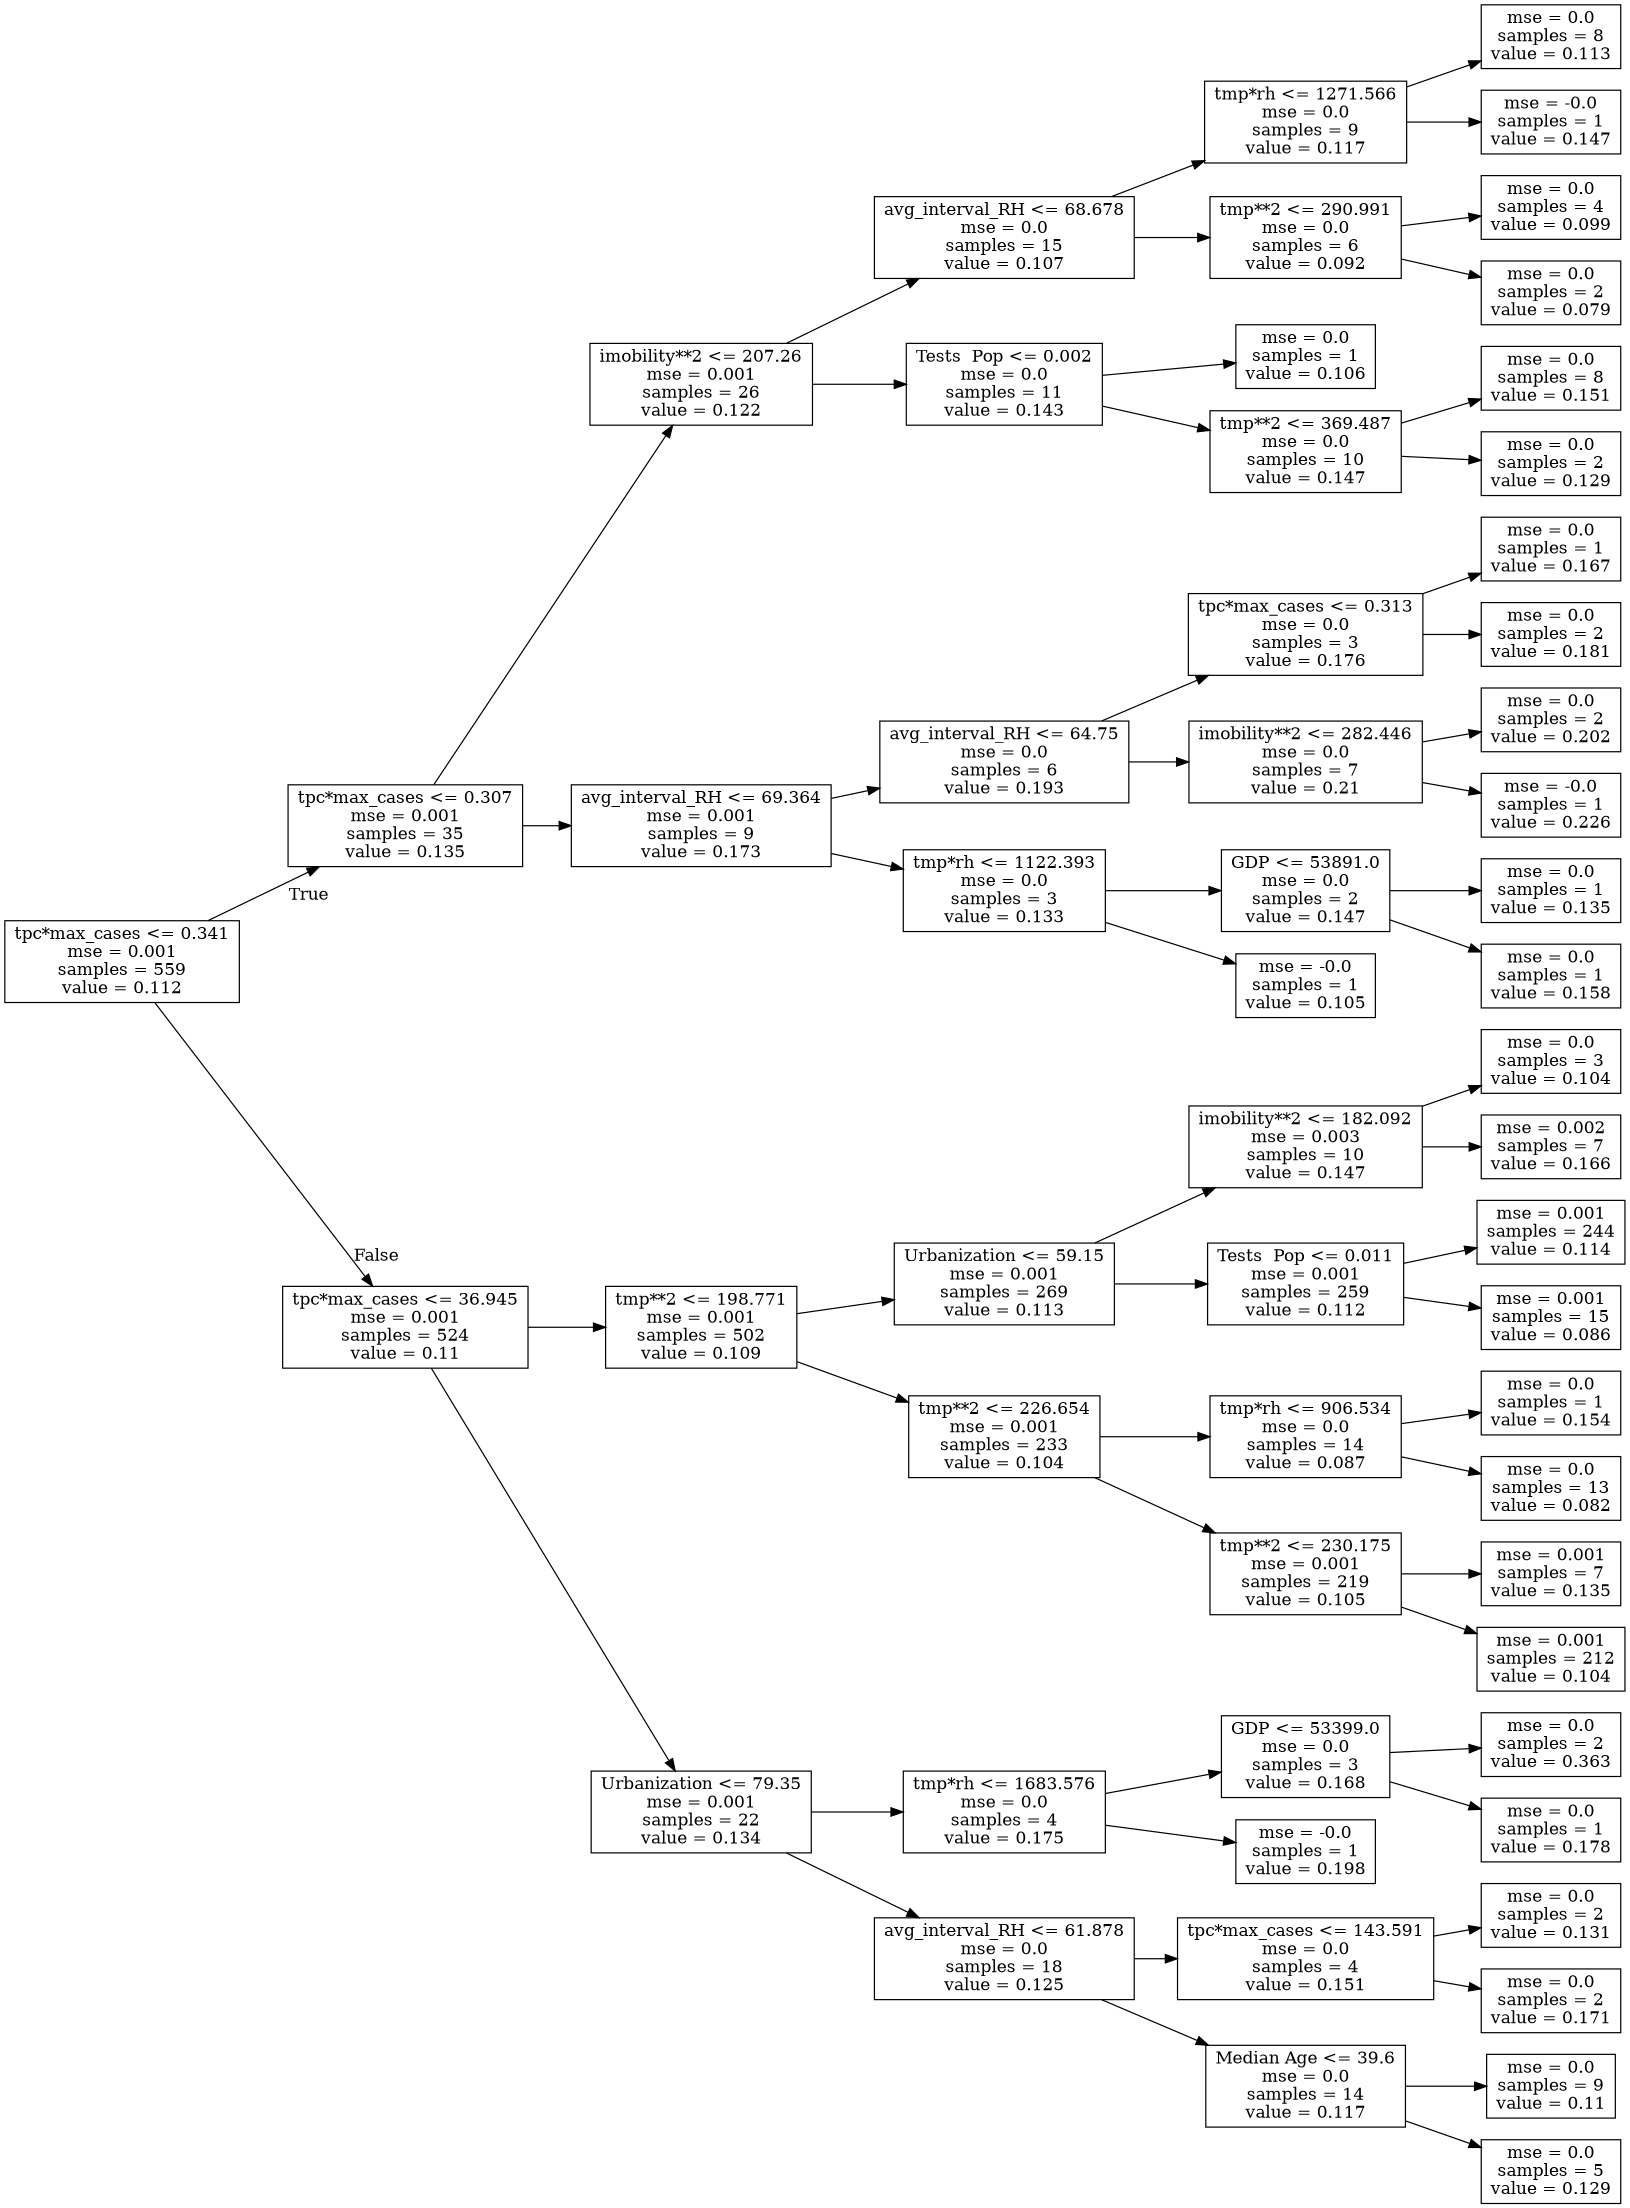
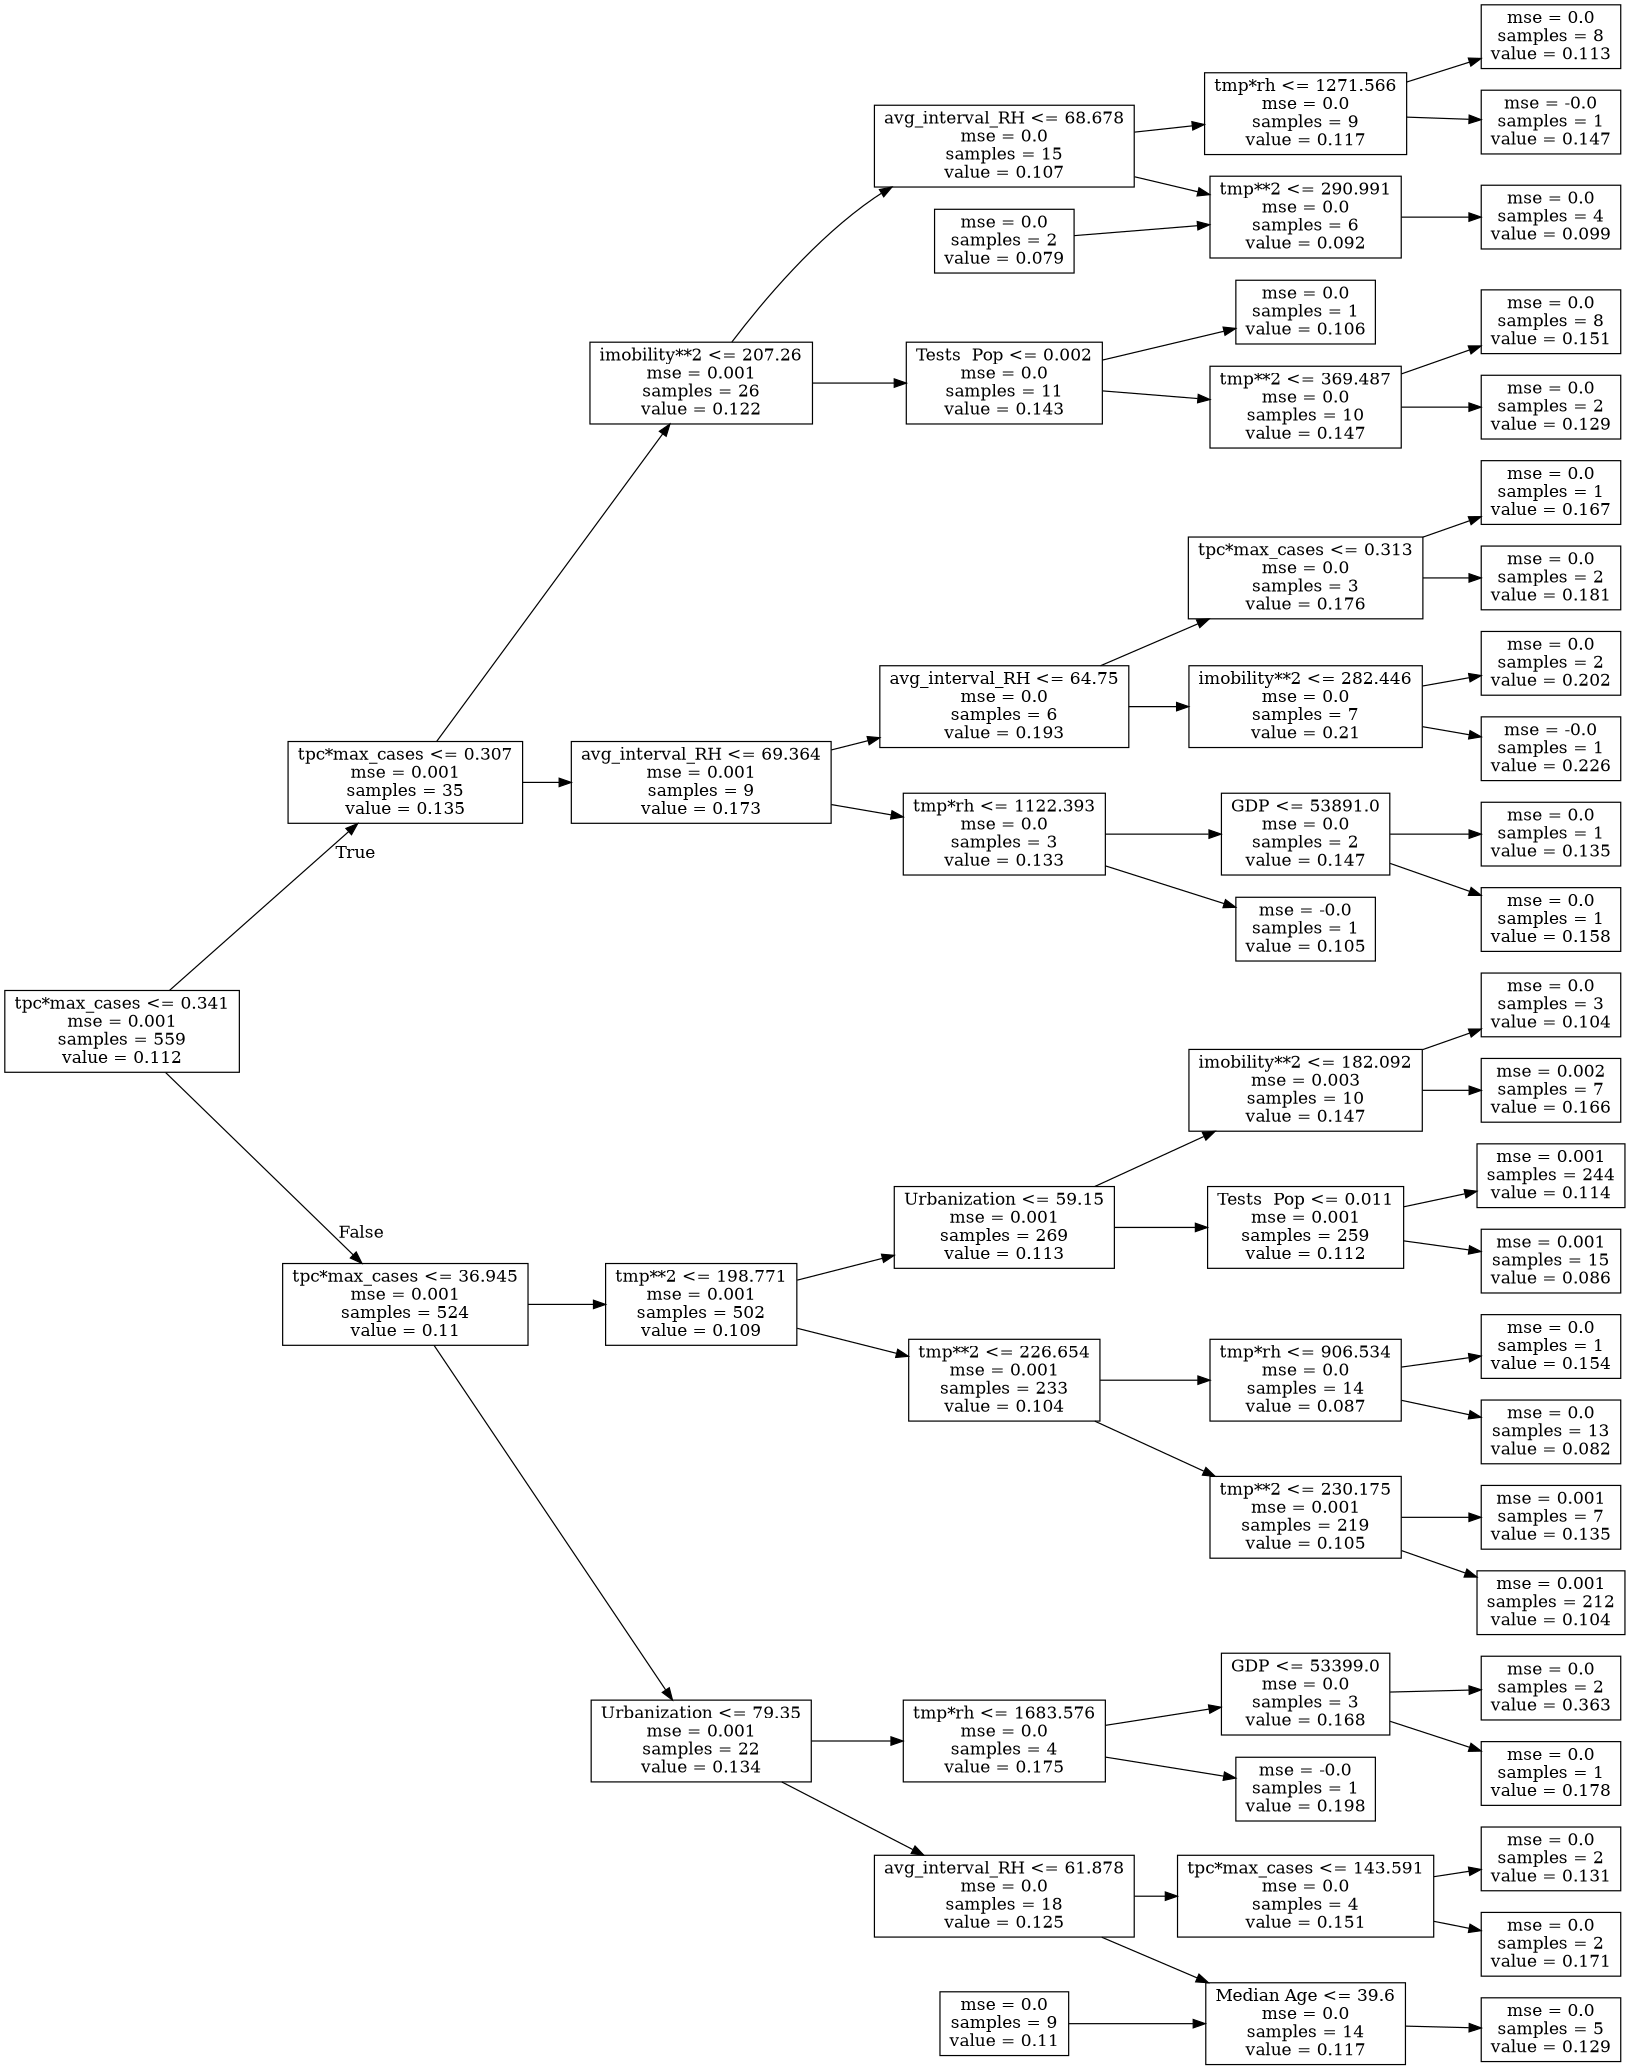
edge "tmp**2 <= 290.991 mse = 0.0 samples = 6 value = 0.092" -> "mse = 0.0 samples = 2 value = 0.079": reversed
edge "Median Age <= 39.6 mse = 0.0 samples = 14 value = 0.117" -> "mse = 0.0 samples = 9 value = 0.11": reversed
